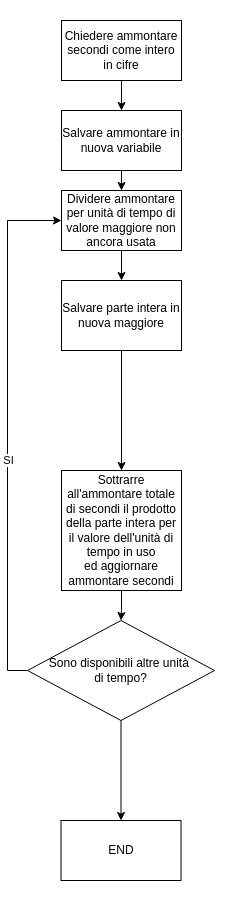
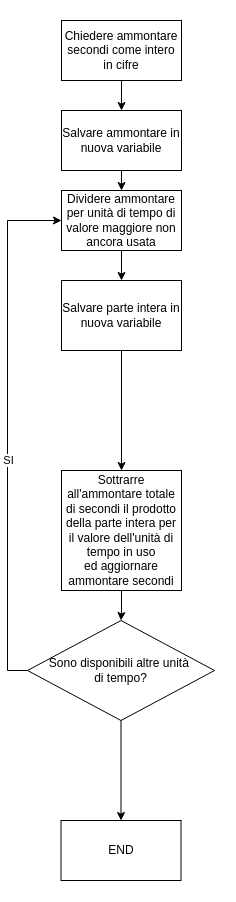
node "Salvare parte intera in nuova maggiore": label "Salvare parte intera in nuova maggiore" -> "Salvare parte intera in nuova variabile"
